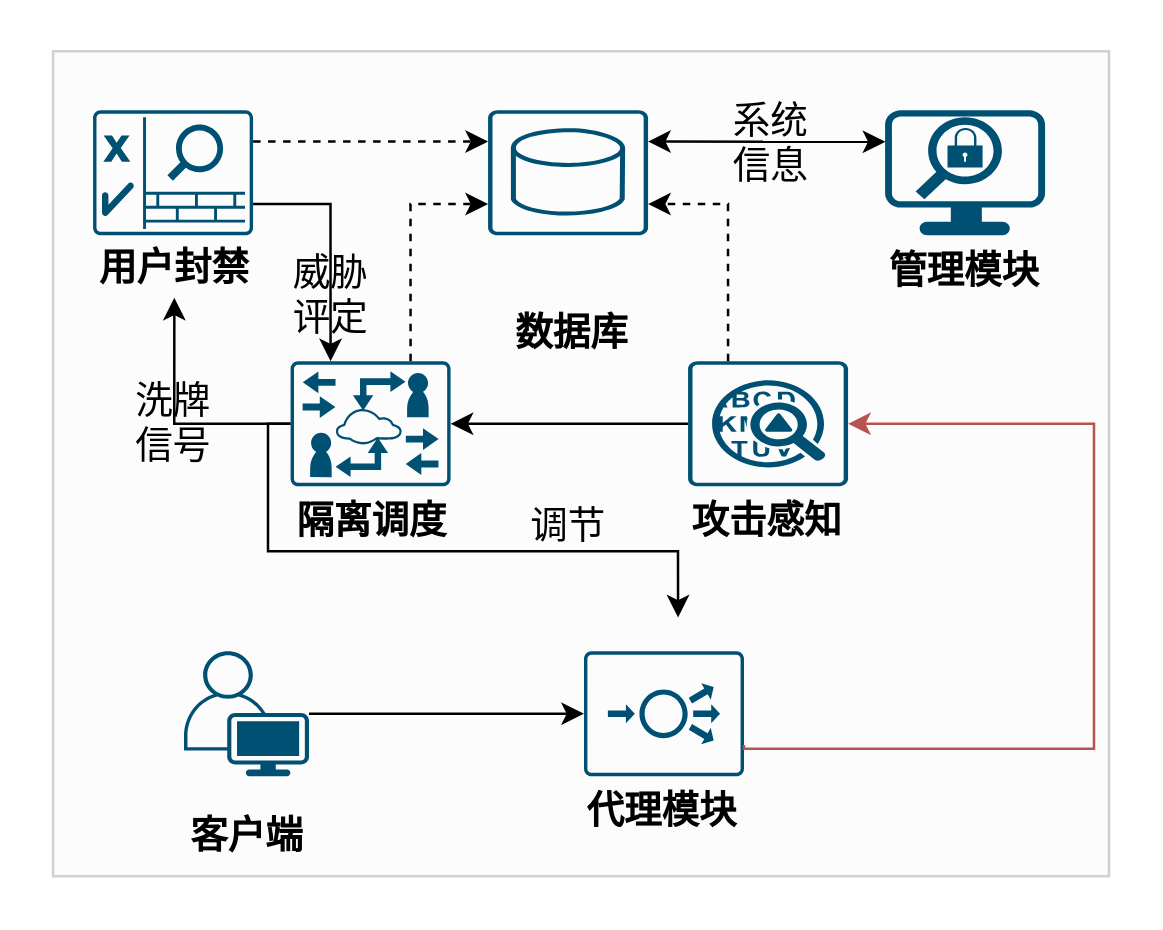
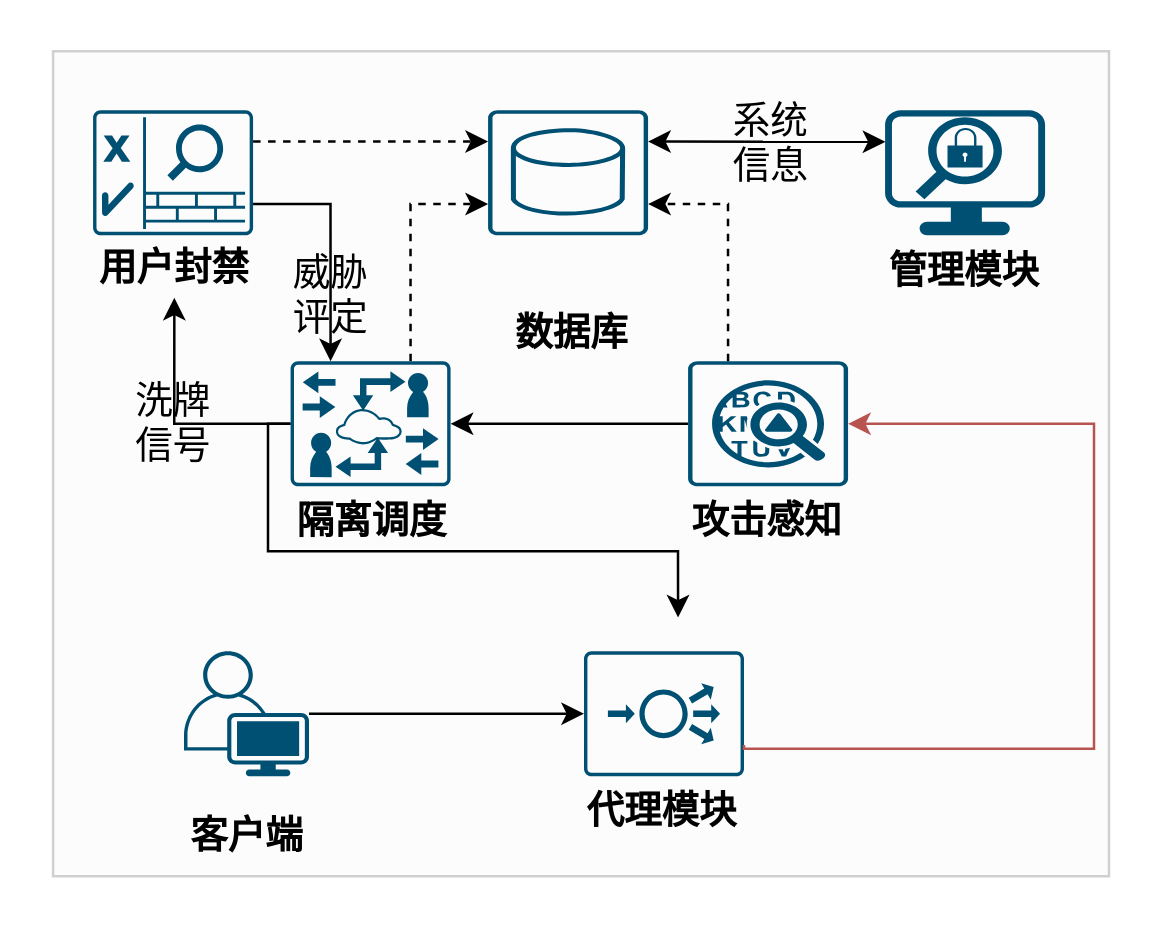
node "调节": removed
